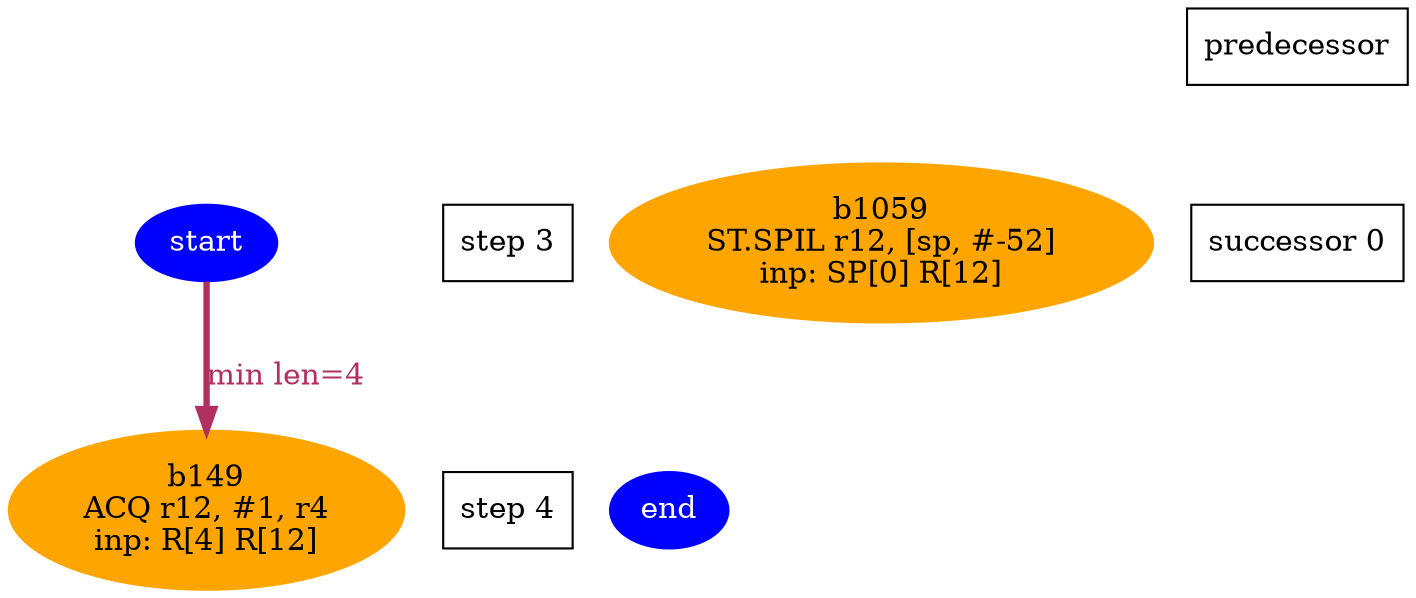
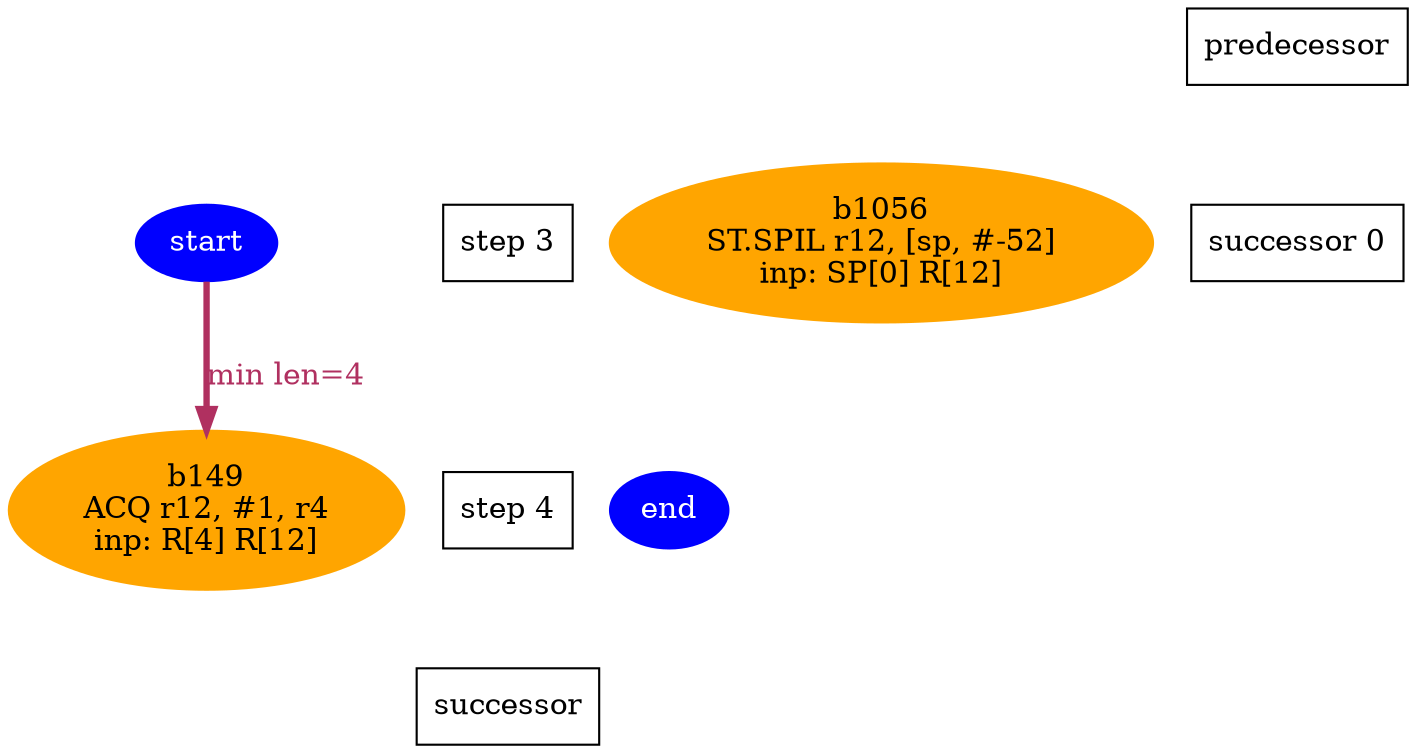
node "b1059 ST.SPIL r12, [sp, #-52] inp: SP[0] R[12]": label "b1059 ST.SPIL r12, [sp, #-52] inp: SP[0] R[12]" -> "b1056 ST.SPIL r12, [sp, #-52] inp: SP[0] R[12]"
node "successor": added
